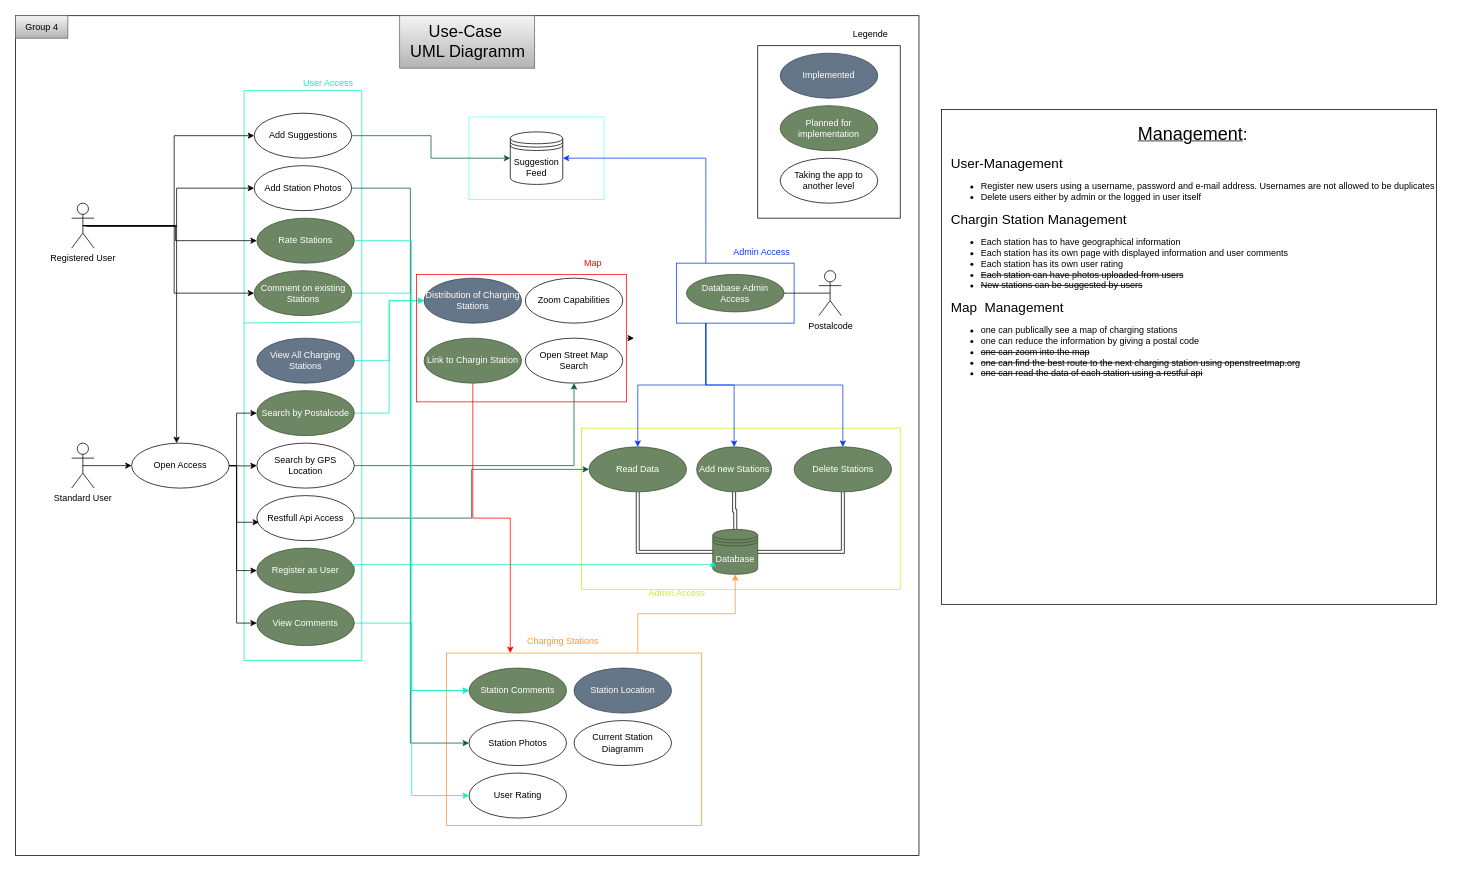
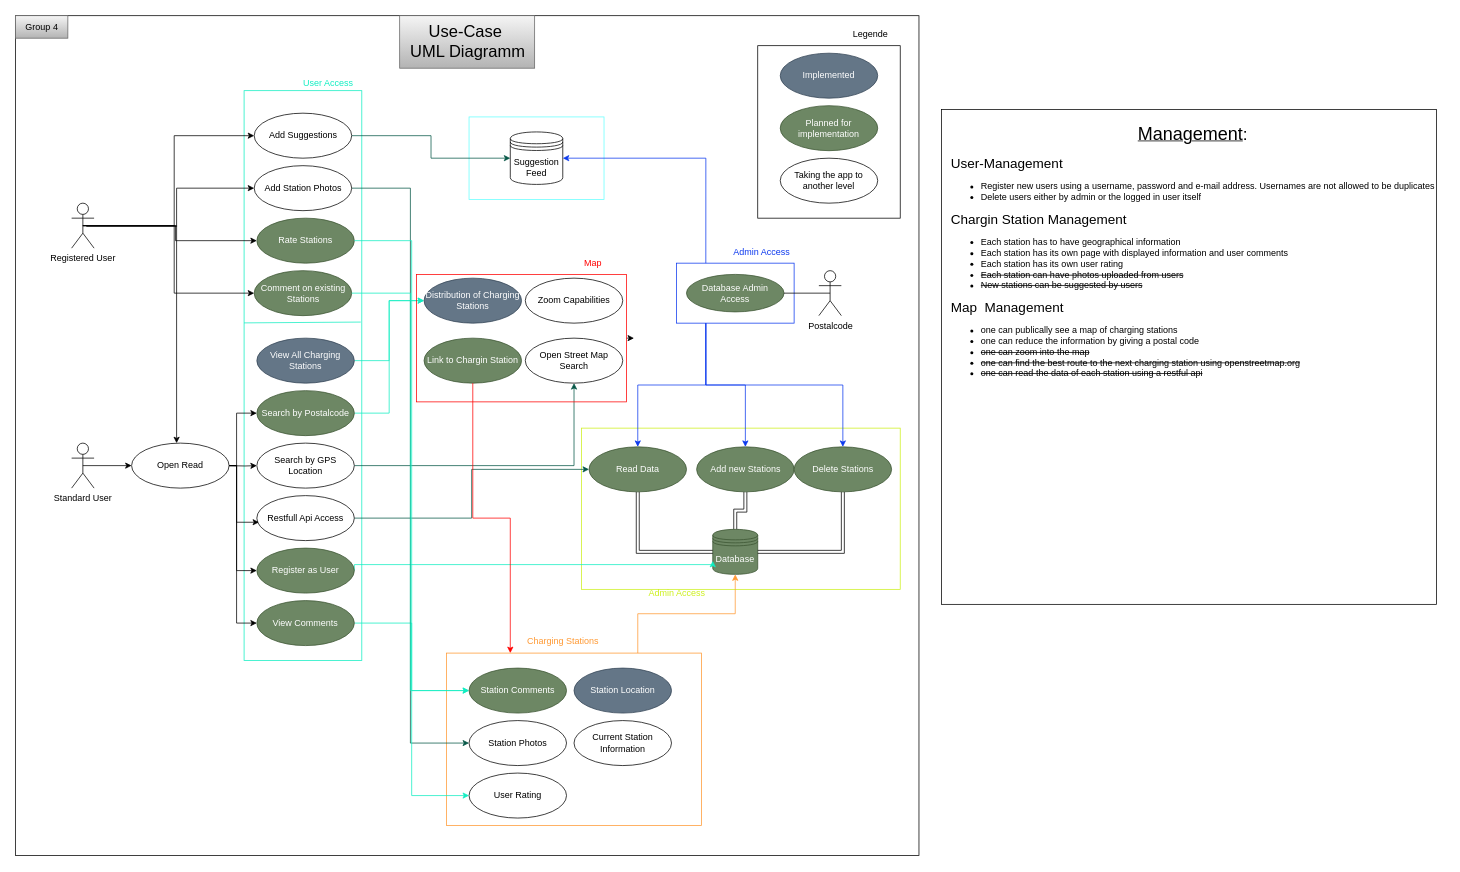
node "Open Access": label "Open Access" -> "Open Read"
node "Add new Stations": size 75x45 -> 98x45
node "Current Station Diagramm": label "Current Station Diagramm" -> "Current Station Information"
